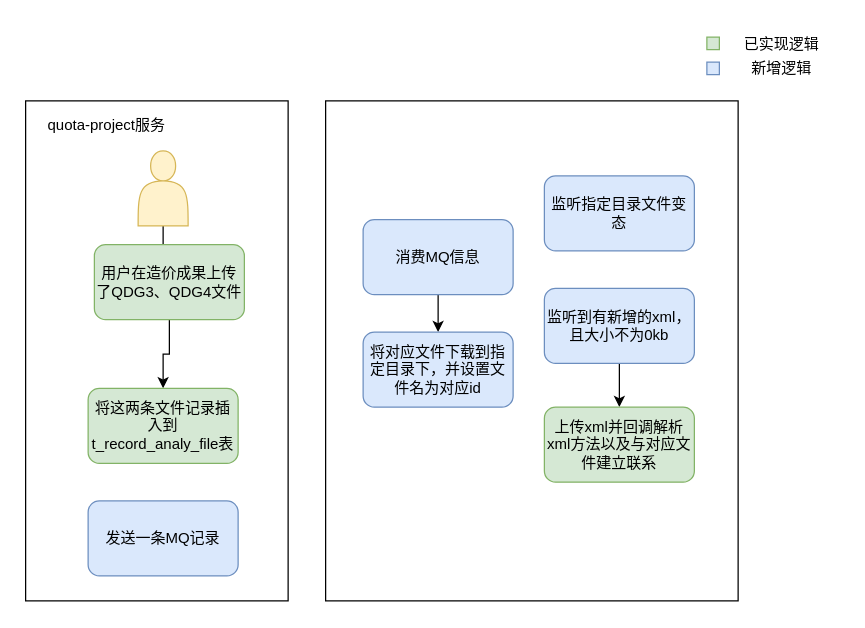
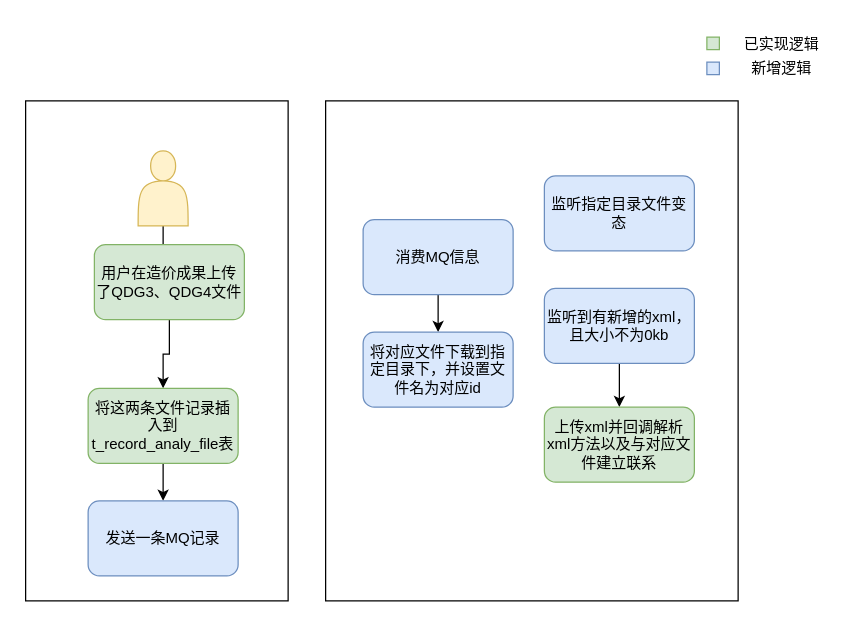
node "quota-project服务": removed
edge "将这两条文件记录插入到t_record_analy_file表" -> "发送一条MQ记录": added
